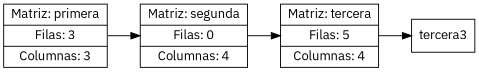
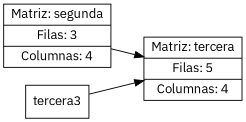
node "Matriz: segunda": text "Filas: 0" -> "Filas: 3"
node "Matriz: primera": removed
edge "Matriz: tercera" -> "tercera3": reversed
